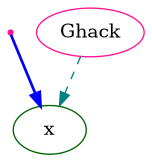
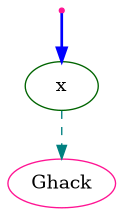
edge "Ghack" -> "x": reversed
